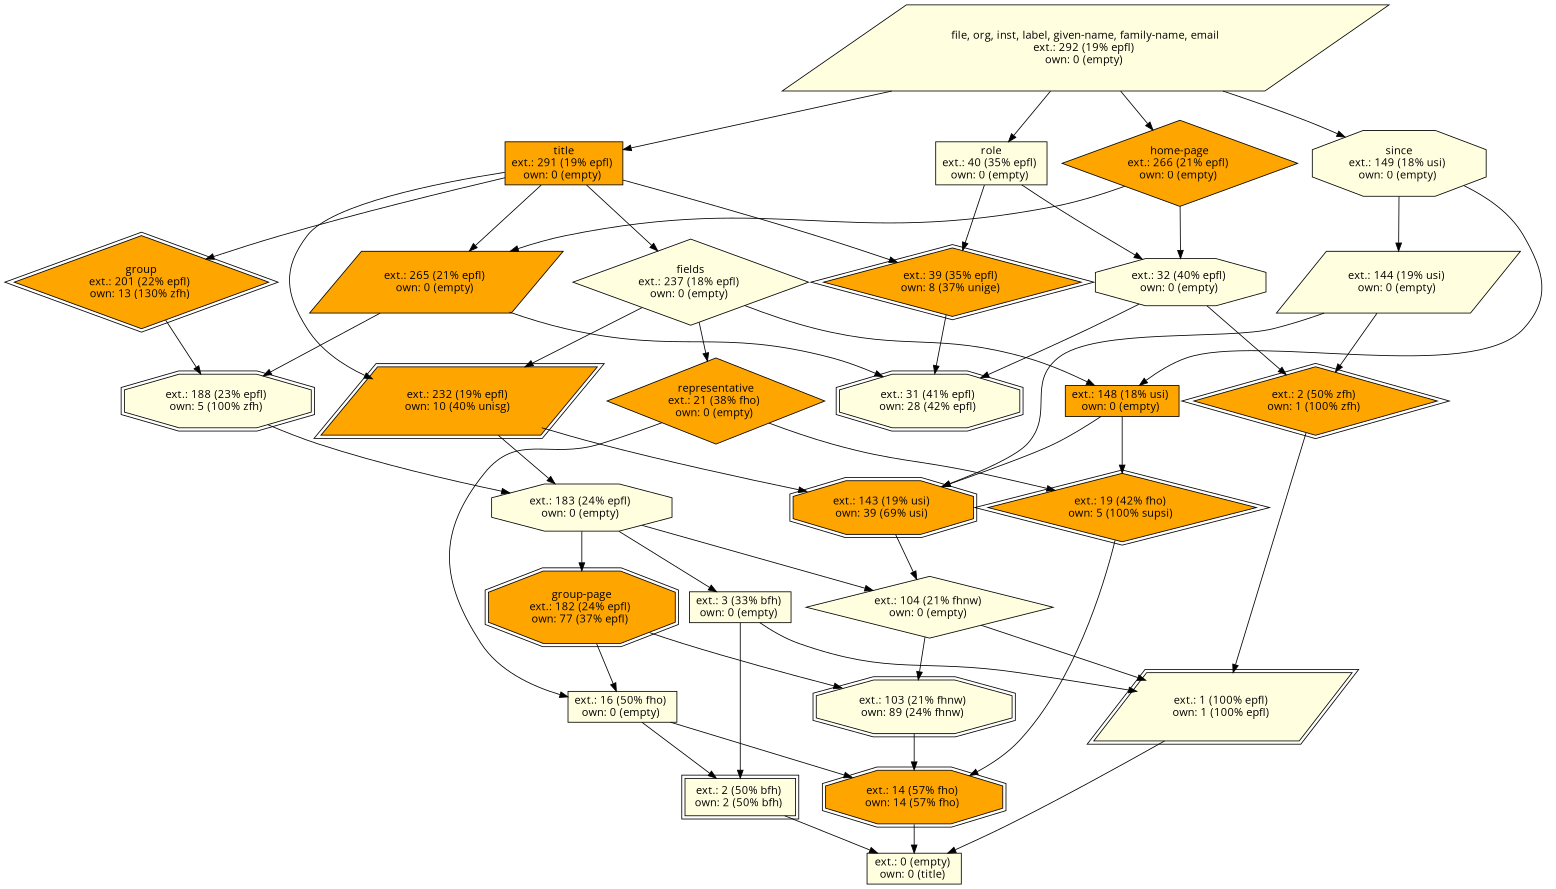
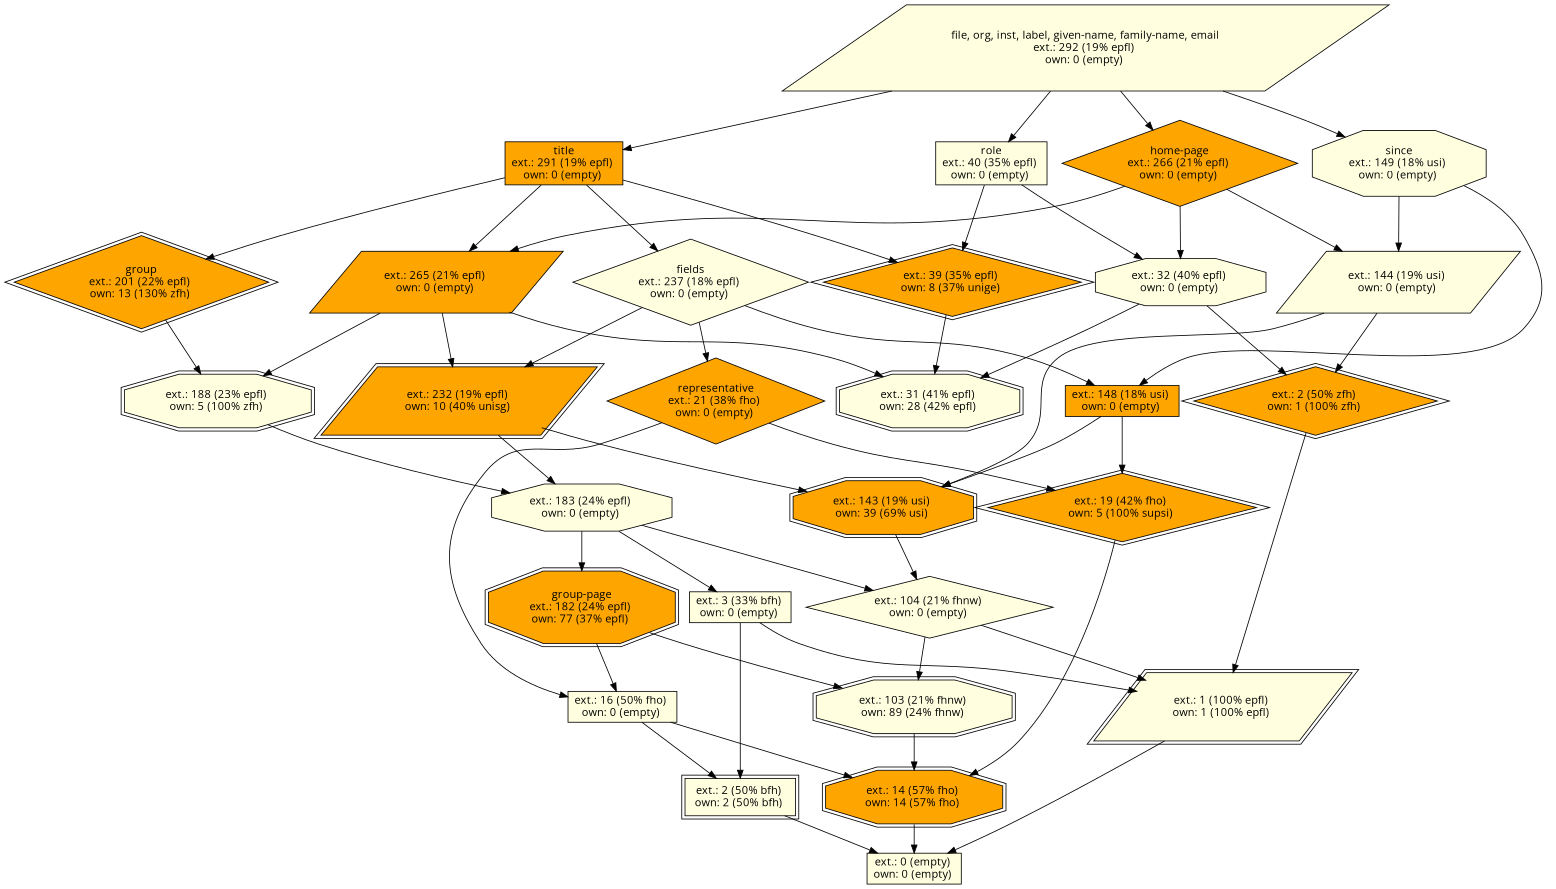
edge "home-page ext.: 266 (21% epfl) own: 0 (empty)" -> "ext.: 144 (19% usi) own: 0 (empty)": added
edge "title ext.: 291 (19% epfl) own: 0 (empty)" -> "ext.: 232 (19% epfl) own: 10 (40% unisg)": now "ext.: 265 (21% epfl) own: 0 (empty)" -> "ext.: 232 (19% epfl) own: 10 (40% unisg)"
node "ext.: 0 (empty) own: 0 (title)": label "ext.: 0 (empty) own: 0 (title)" -> "ext.: 0 (empty) own: 0 (empty)"
